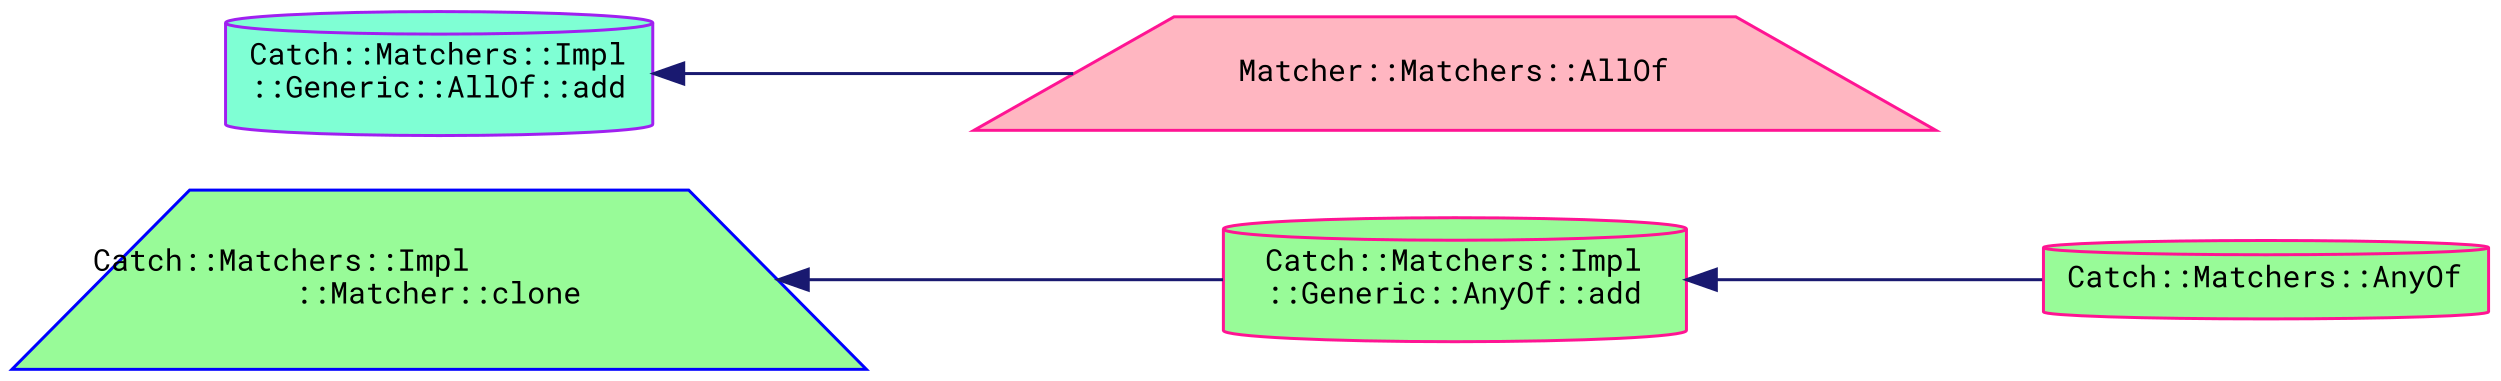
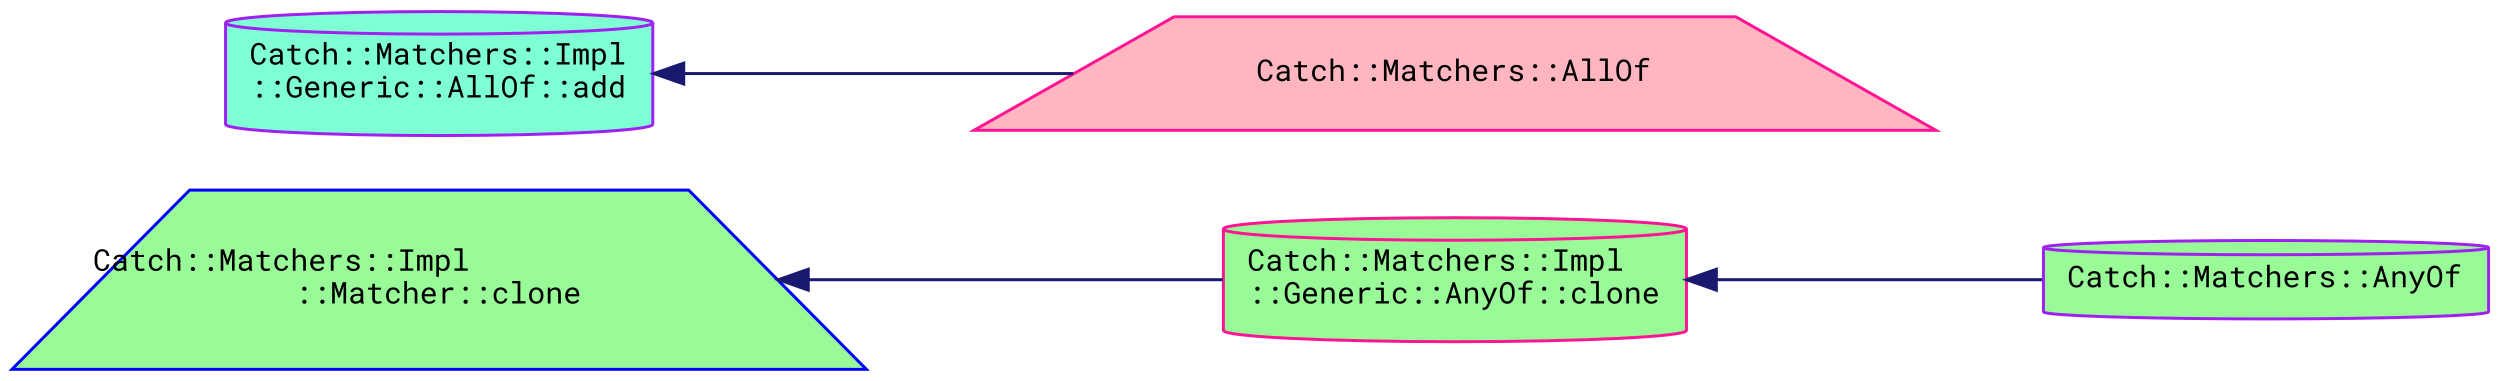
node "Matcher::Matchers::AllOf": label "Matcher::Matchers::AllOf" -> "Catch::Matchers::AllOf"
node "Catch::Matchers::Impl ::Generic::AnyOf::add": label "Catch::Matchers::Impl ::Generic::AnyOf::add" -> "Catch::Matchers::Impl ::Generic::AnyOf::clone"
node "Catch::Matchers::AnyOf": color deeppink -> purple
